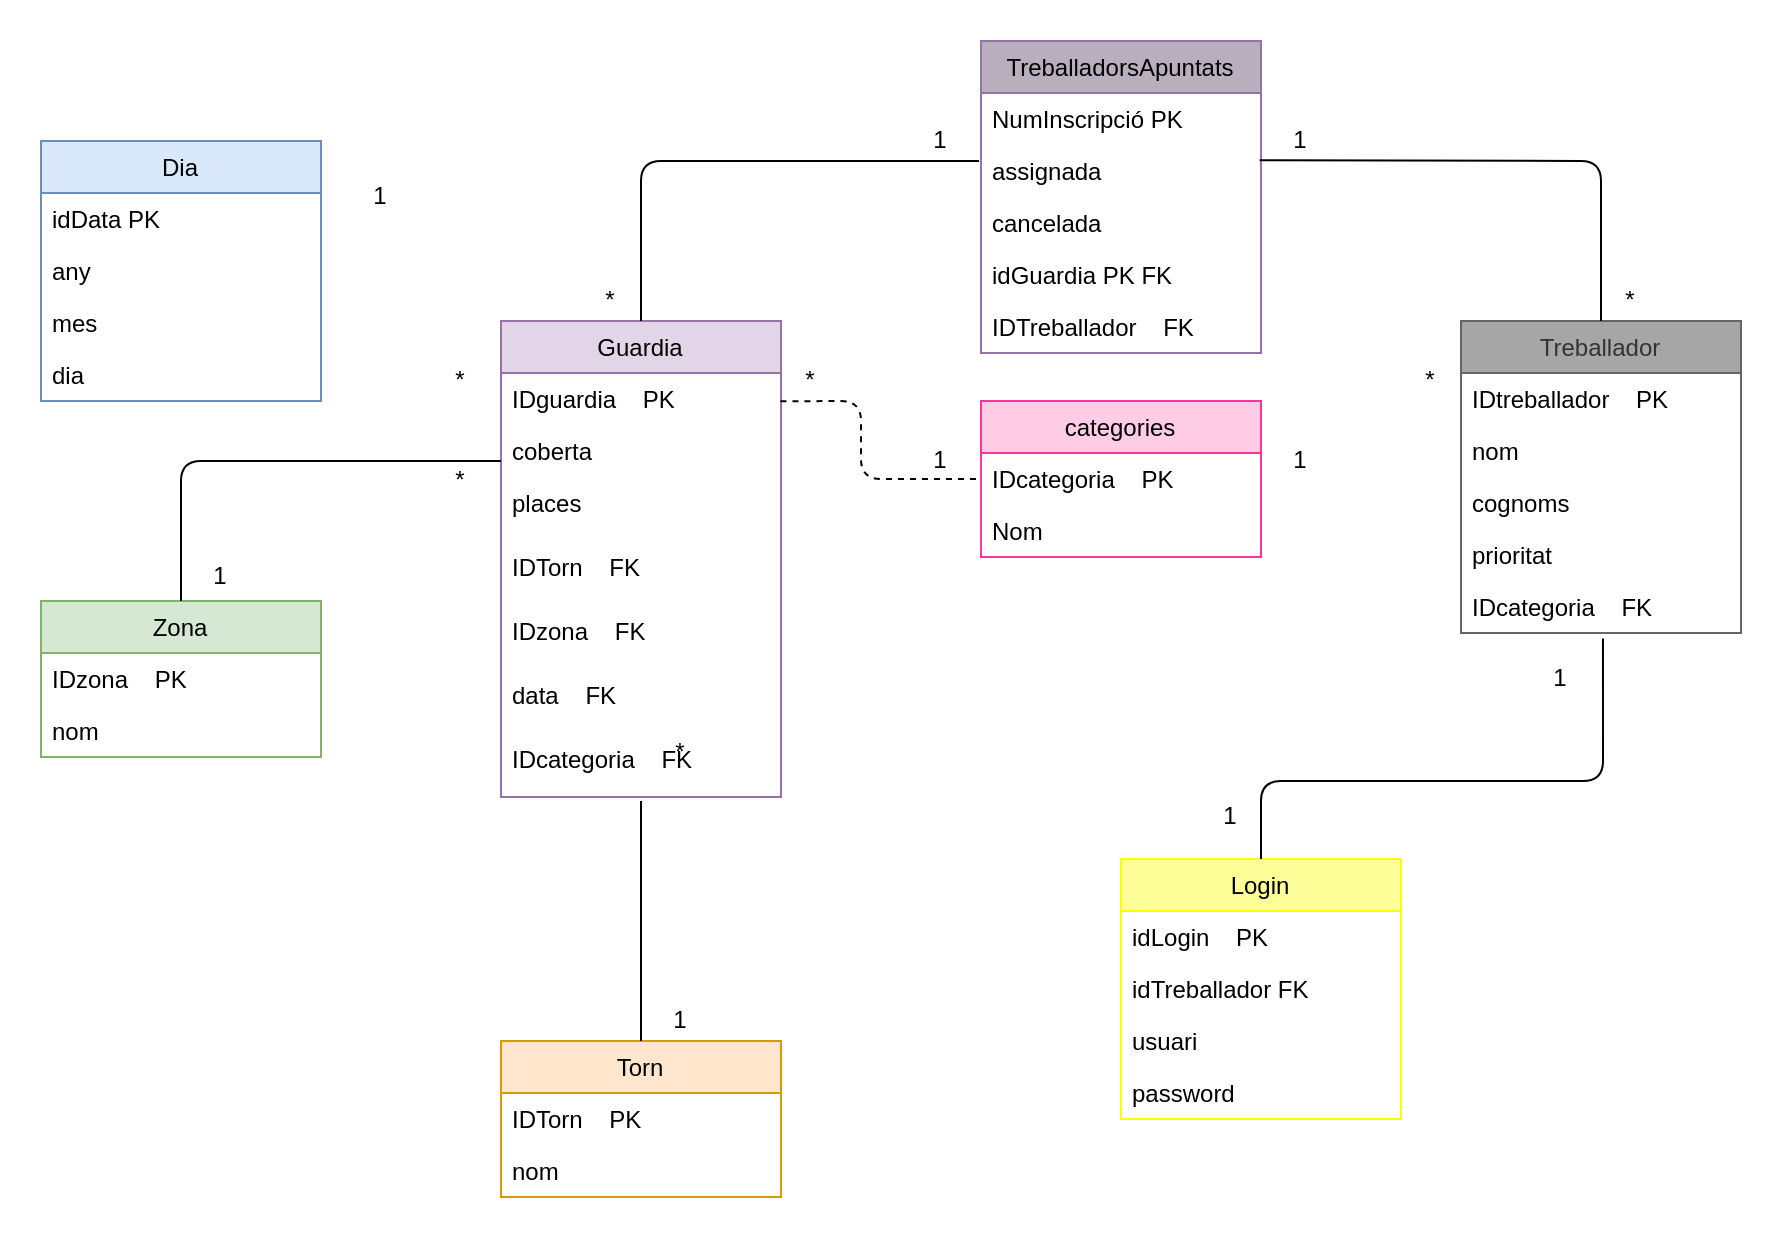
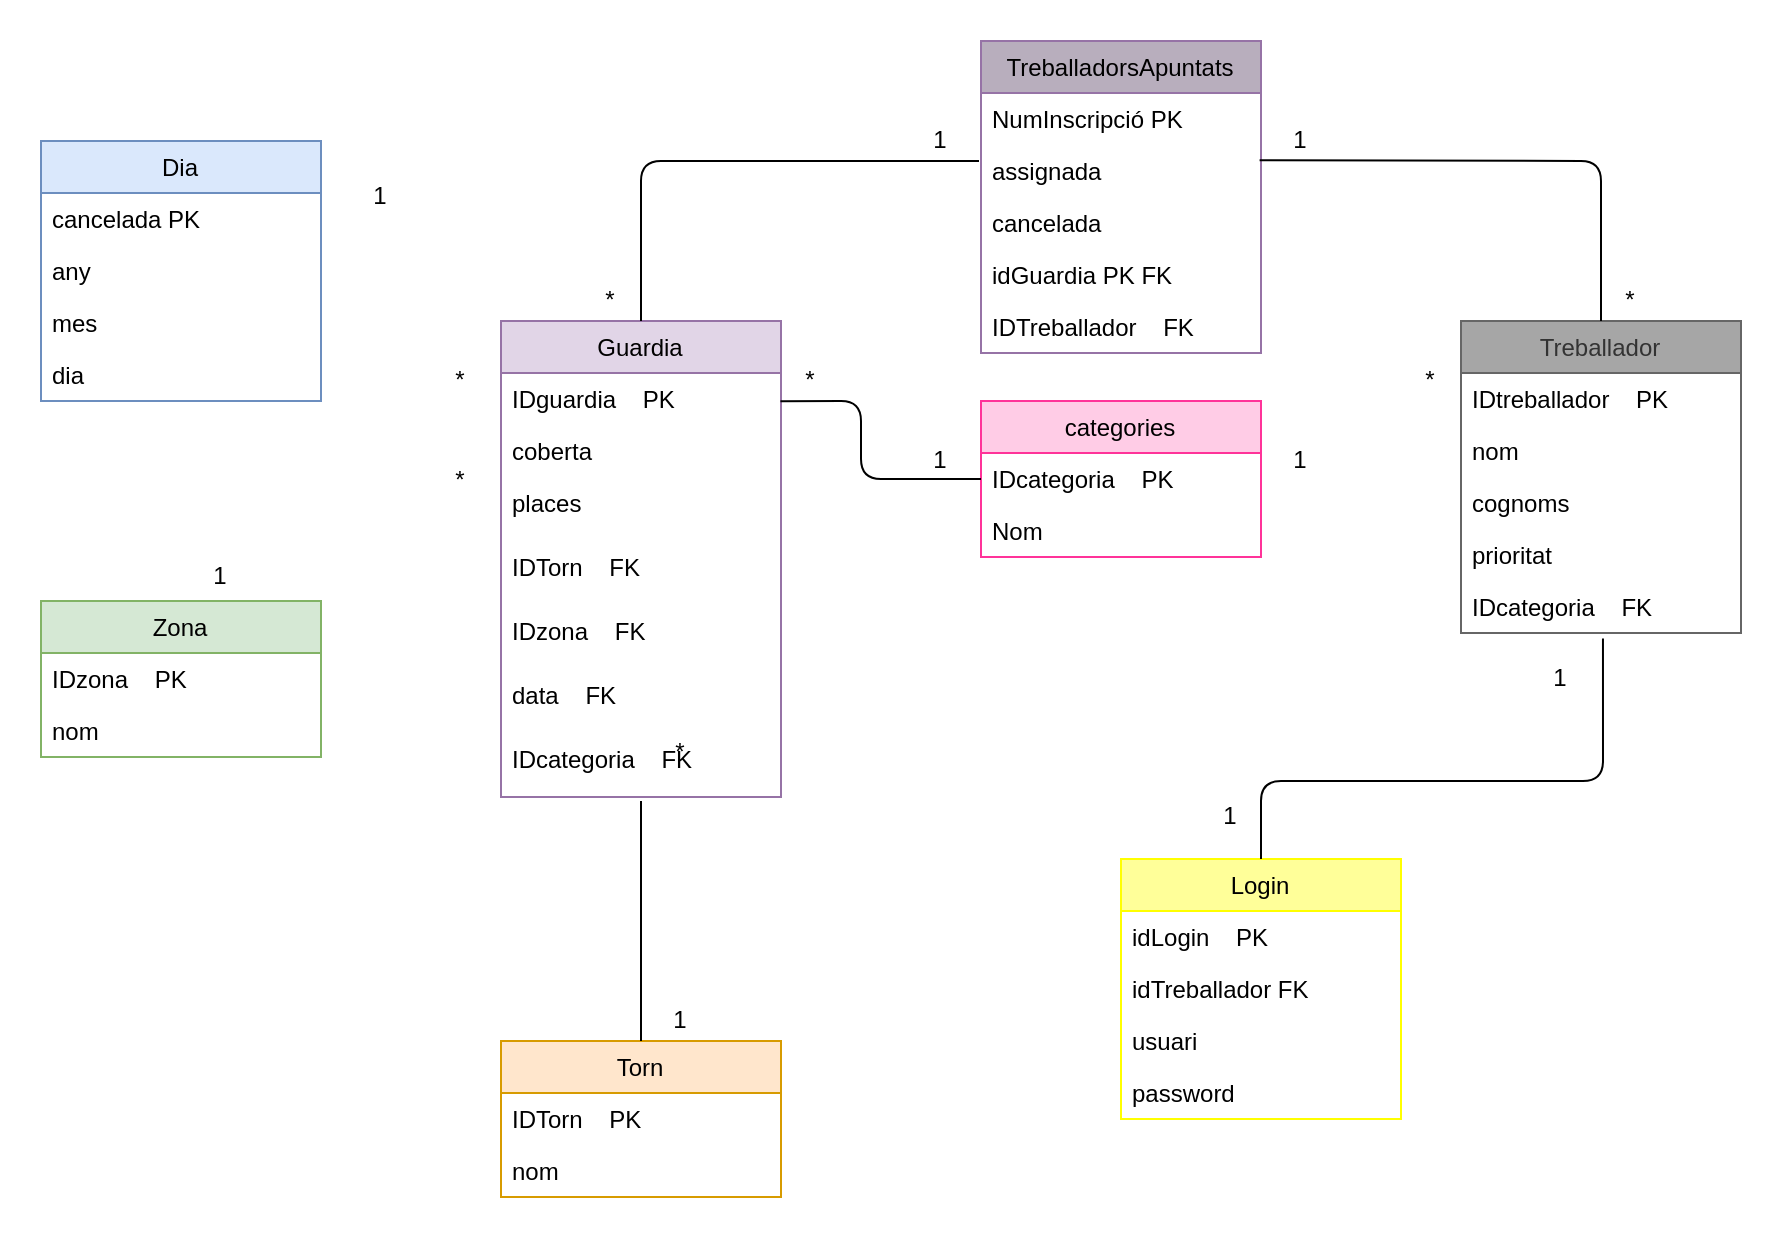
node "idData PK": label "idData PK" -> "cancelada PK"
edge "IDguardia PK" -- "IDcategoria PK": style dashed -> solid
edge "coberta" -- "Zona": removed
